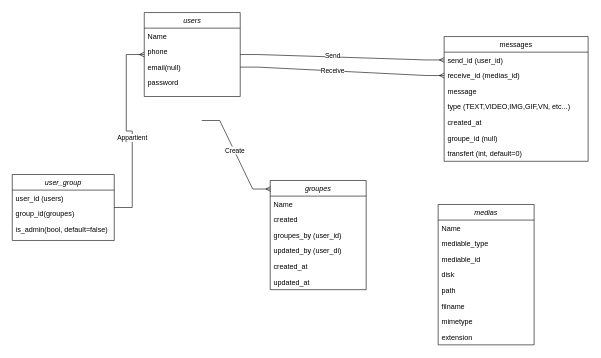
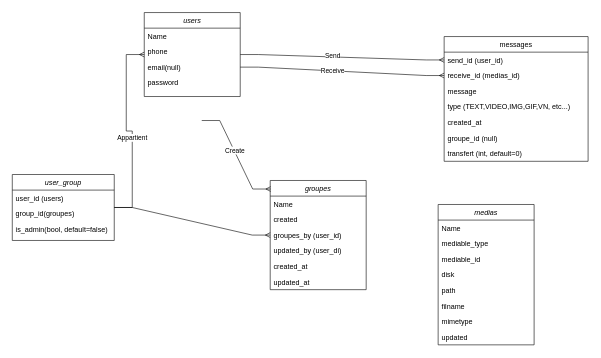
edge "user_group" -> "groupes": added
node "extension": label "extension" -> "updated"
